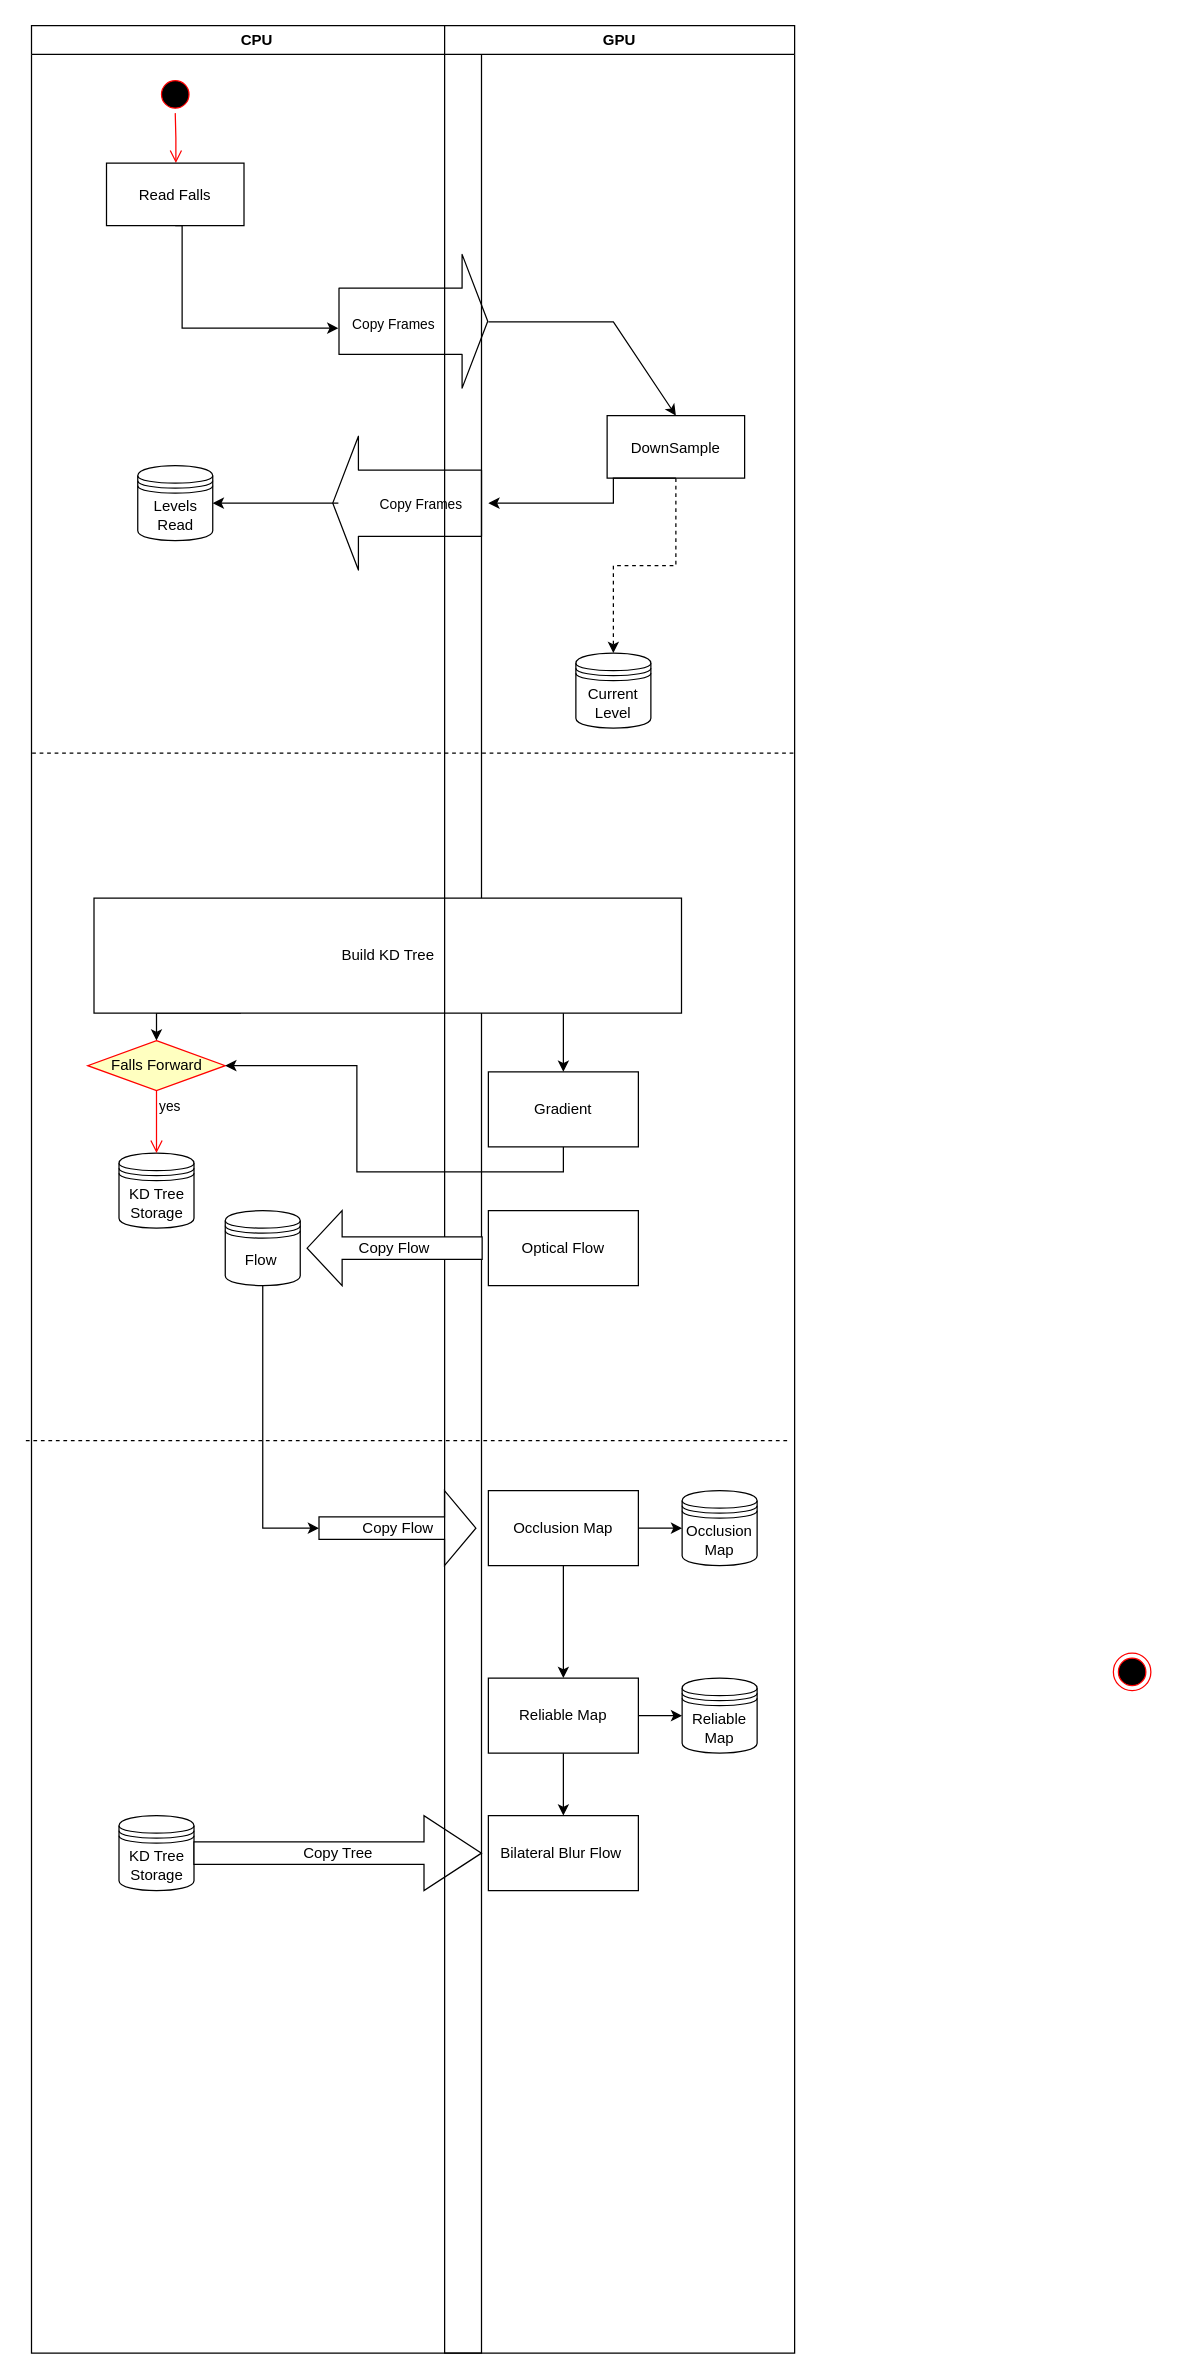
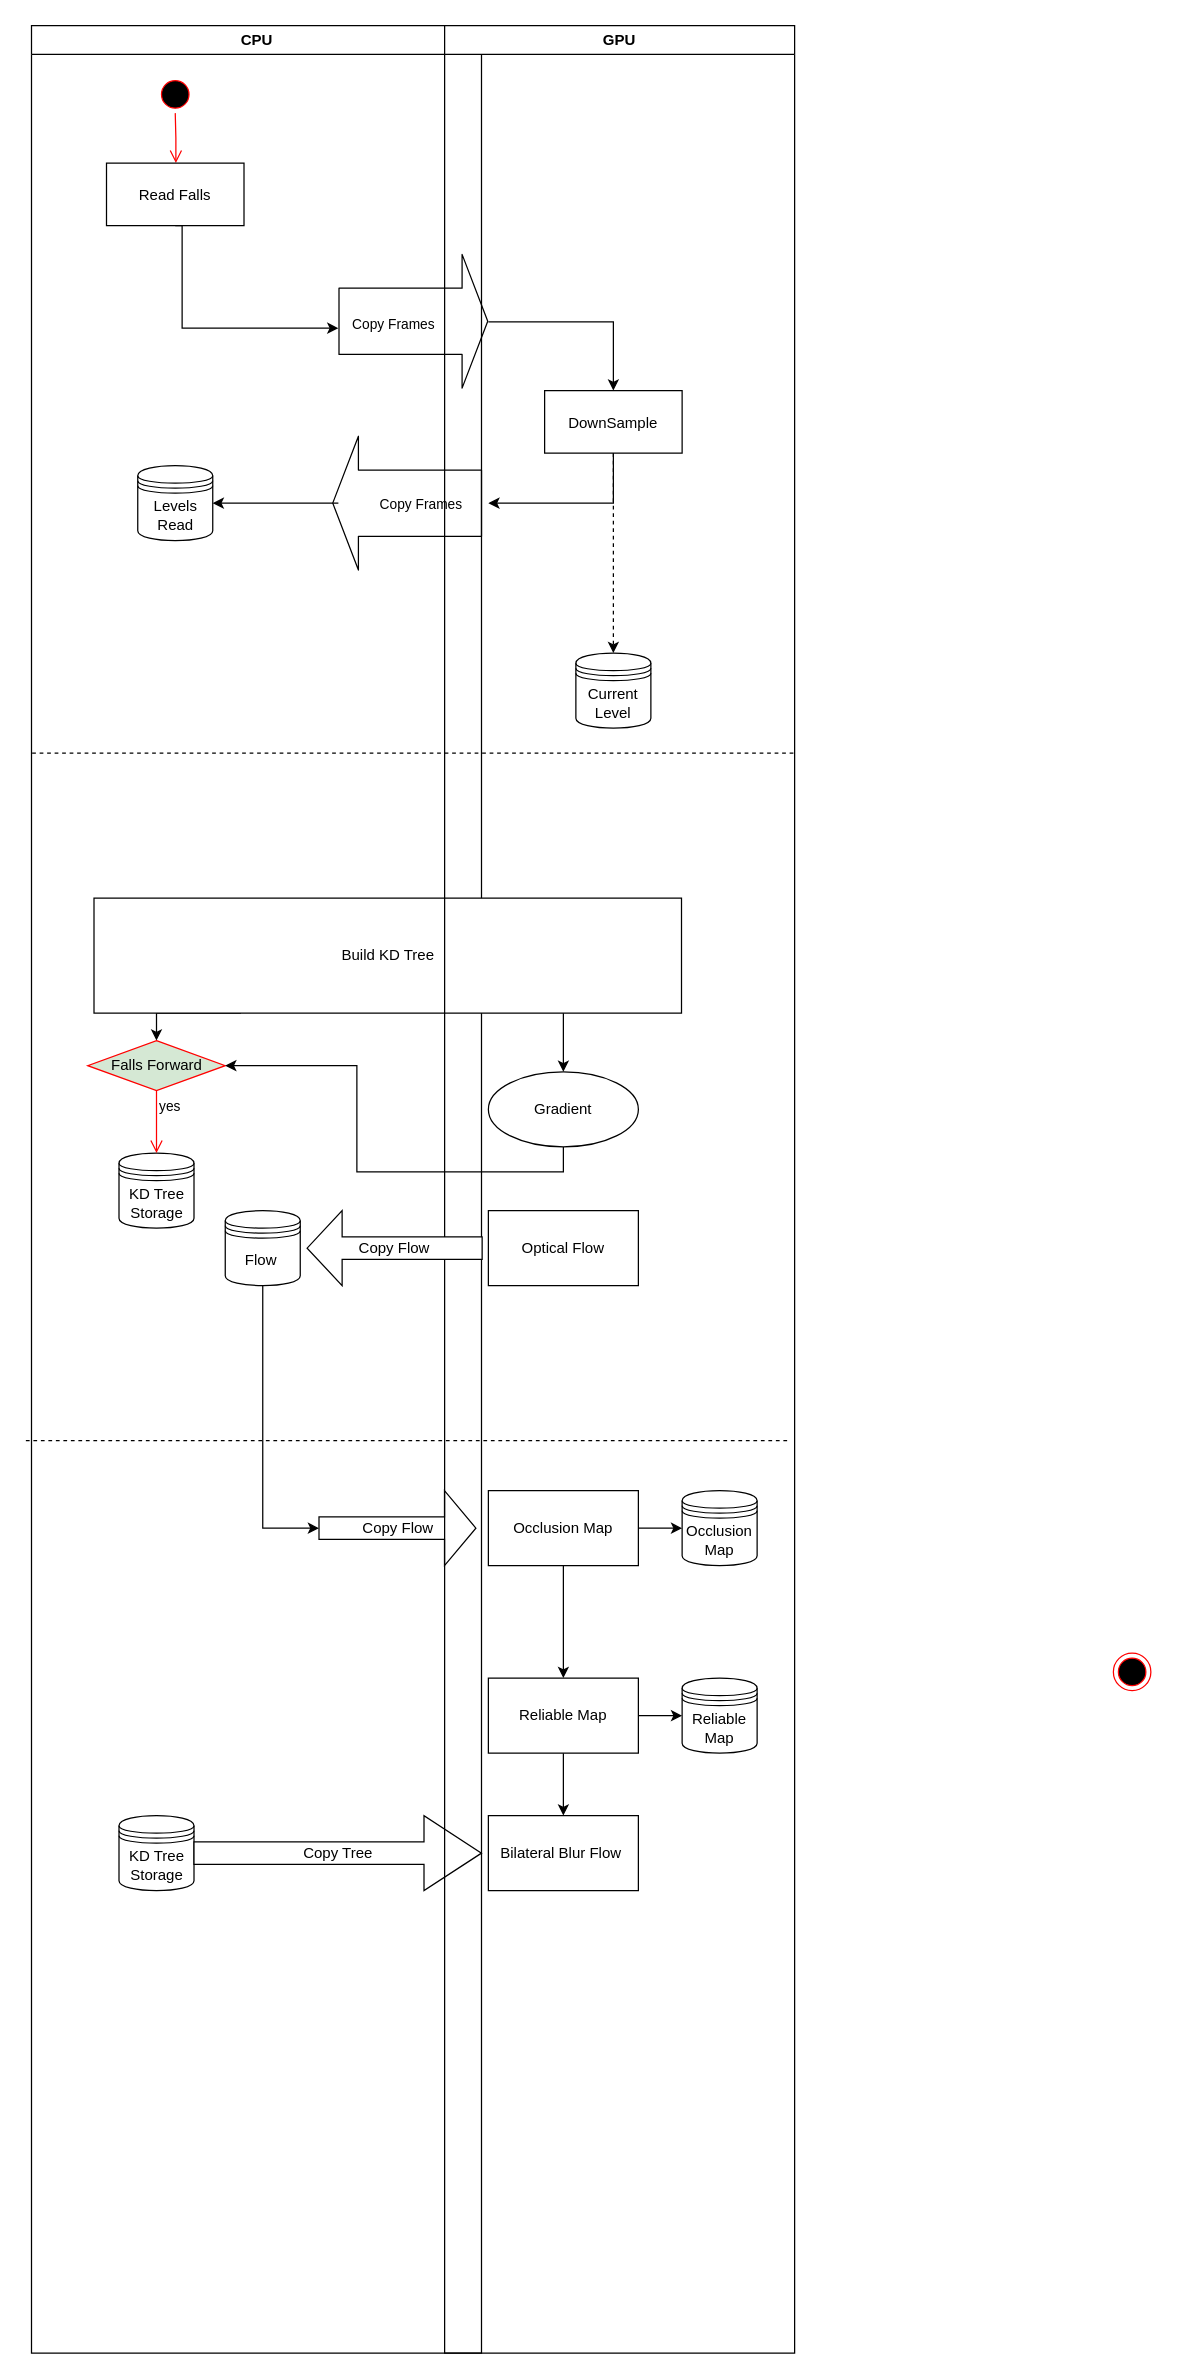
node "DownSample": moved (676, 447) -> (613, 422)
node "Falls Forward": fillcolor #ffffc0 -> #d5e8d4
node "Gradient": shape rectangle -> ellipse
